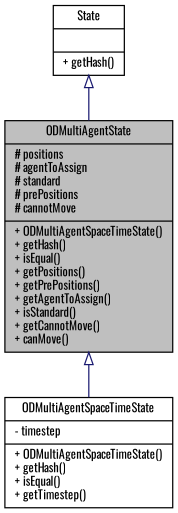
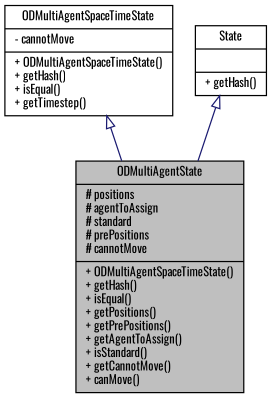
edge "ODMultiAgentSpaceTimeState" -> "ODMultiAgentState": reversed
node "ODMultiAgentSpaceTimeState": text "- timestep" -> "- cannotMove"
